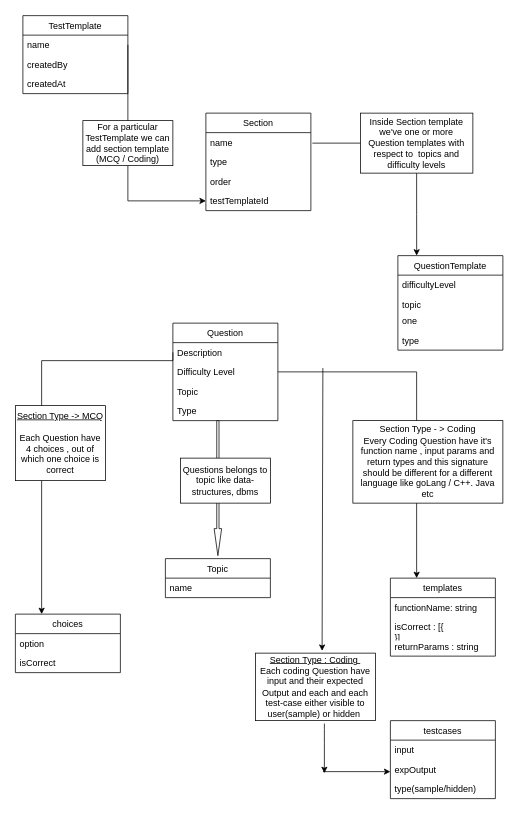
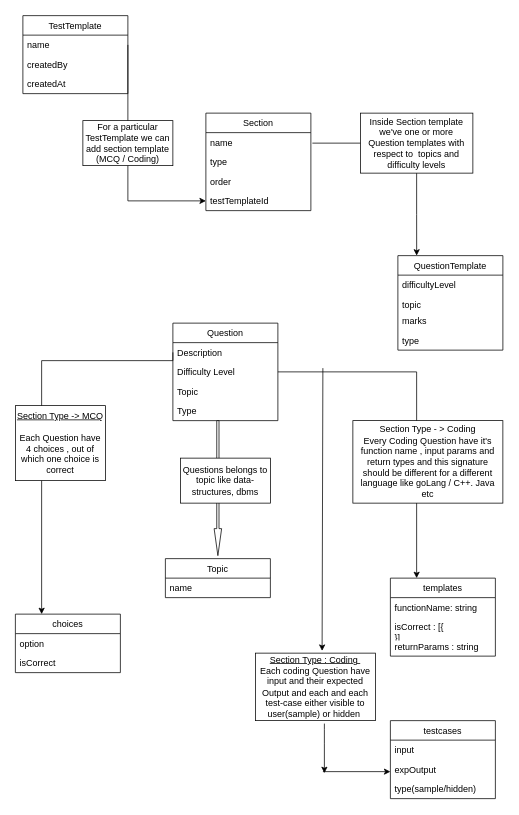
node "one": label "one" -> "marks"
